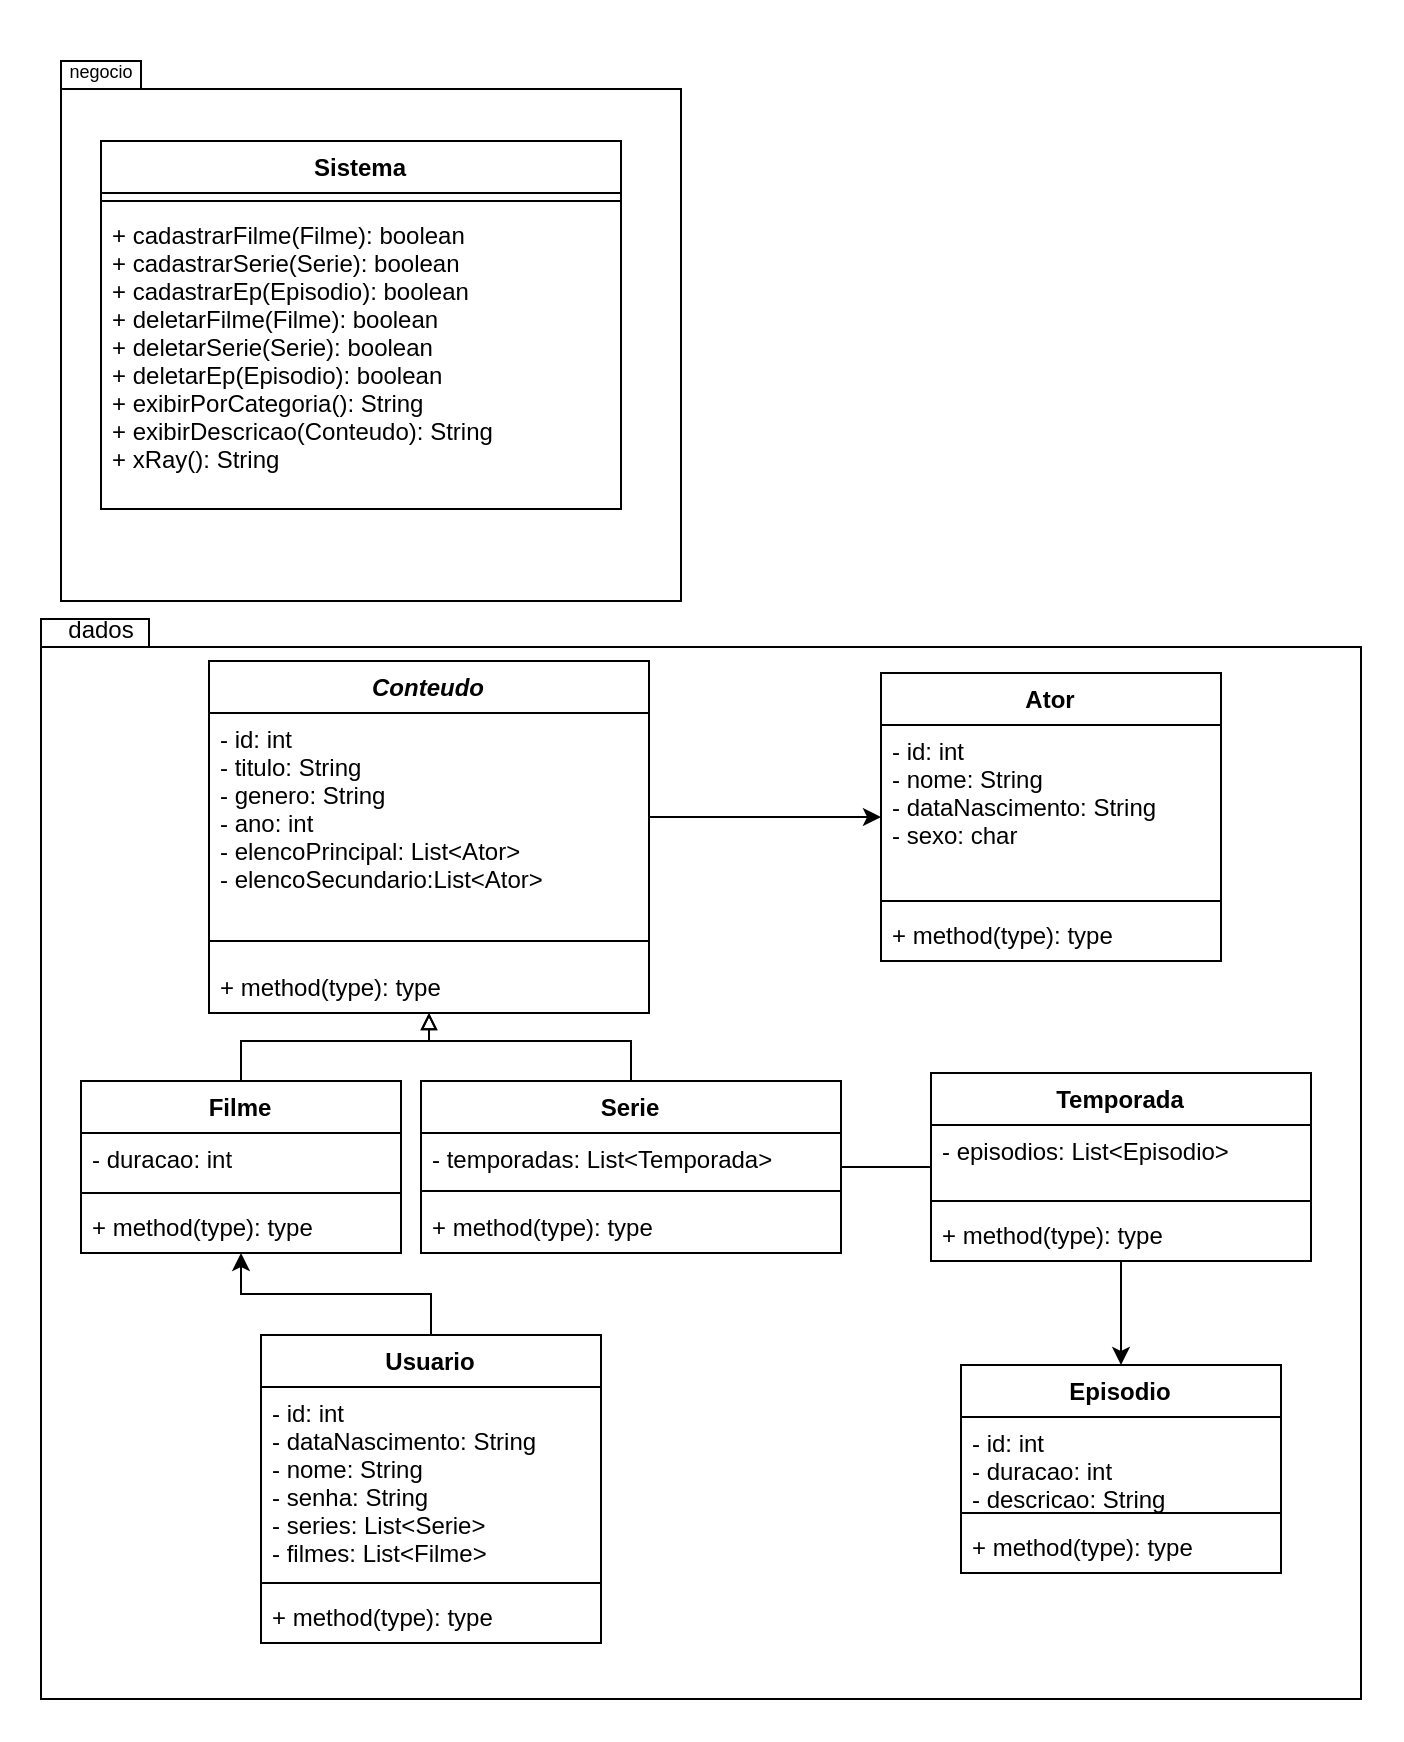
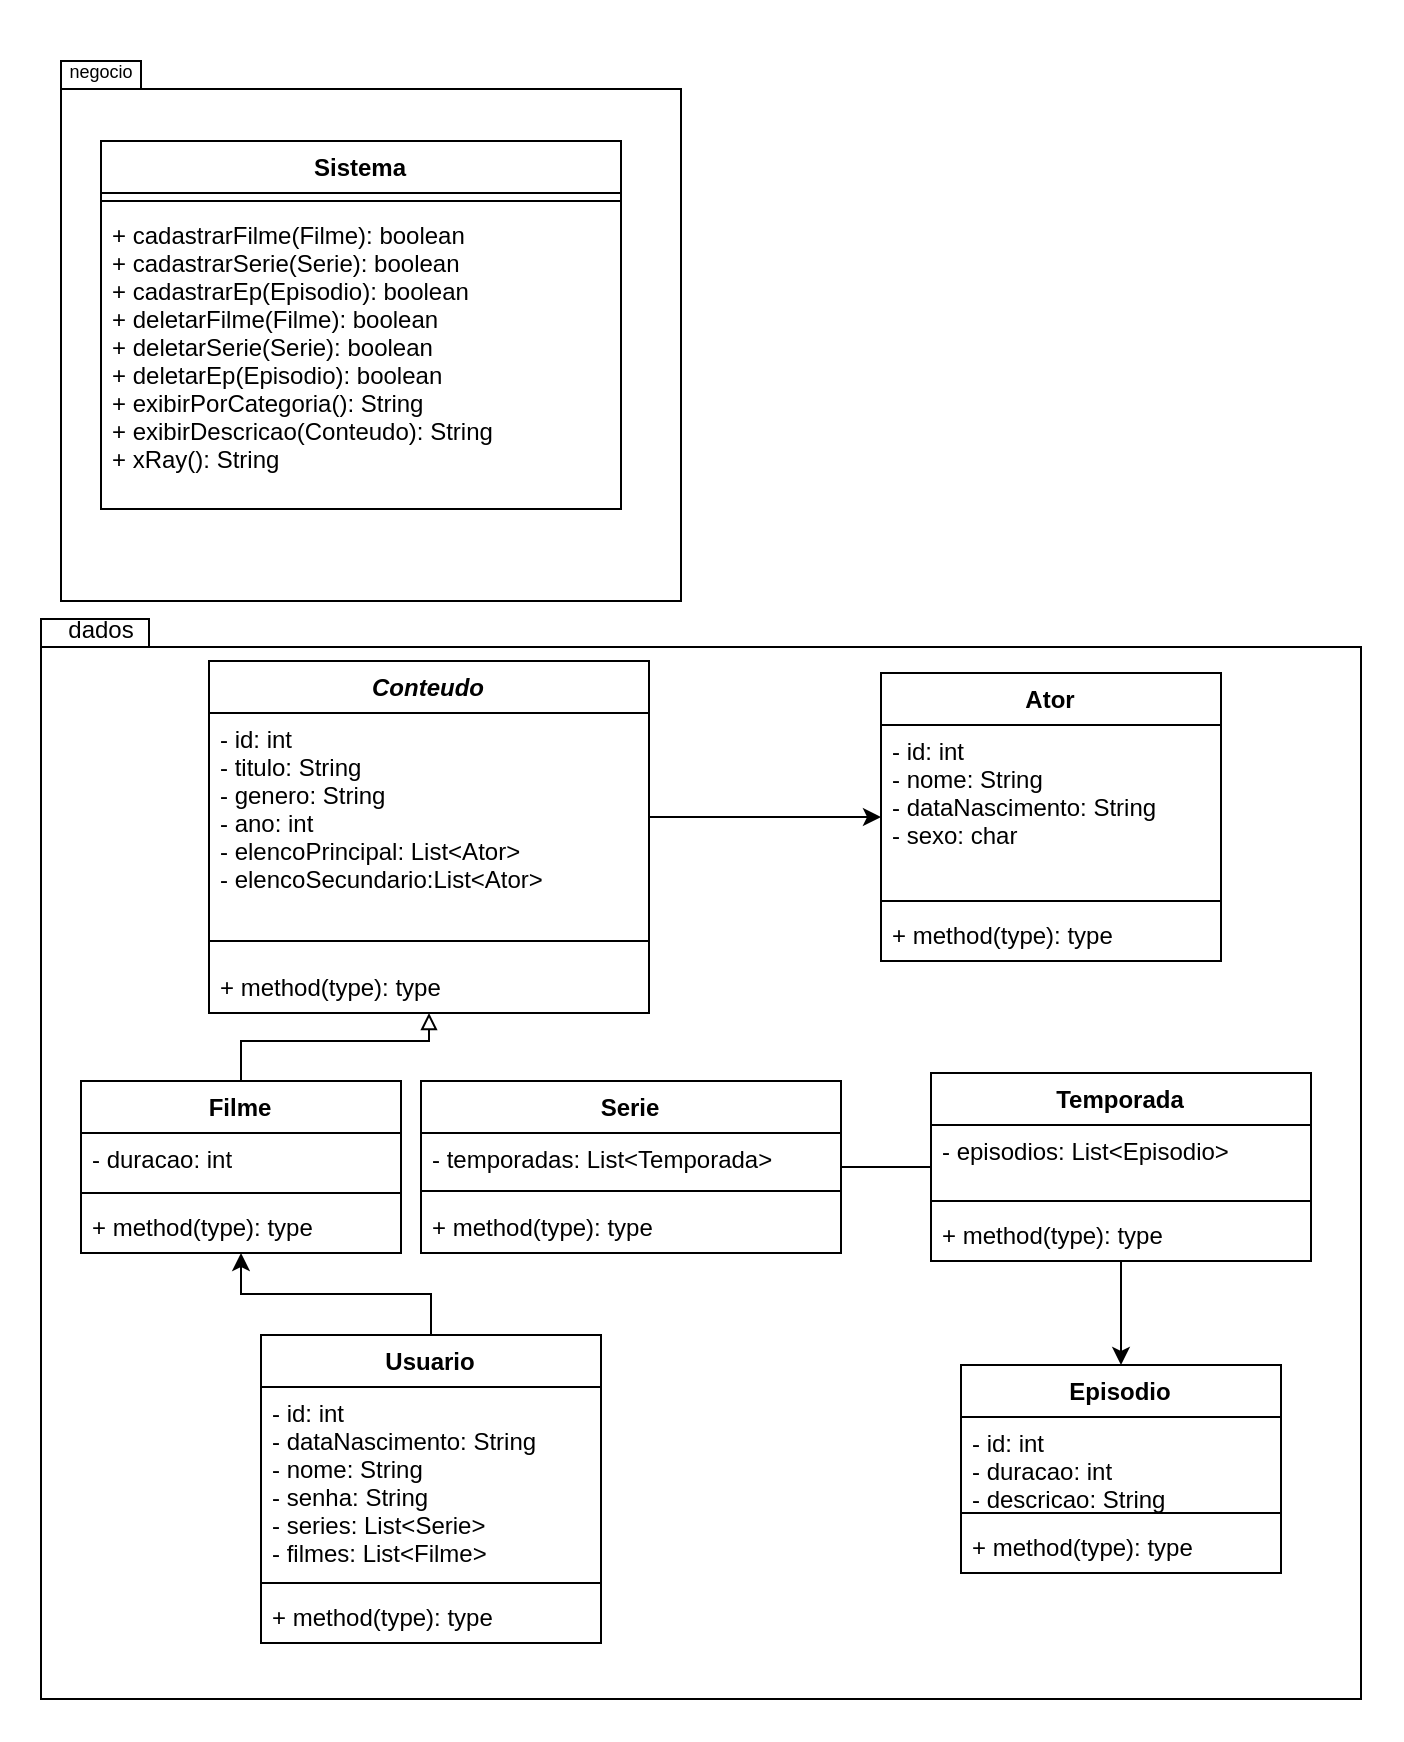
edge "Serie" -> "Conteudo": removed
